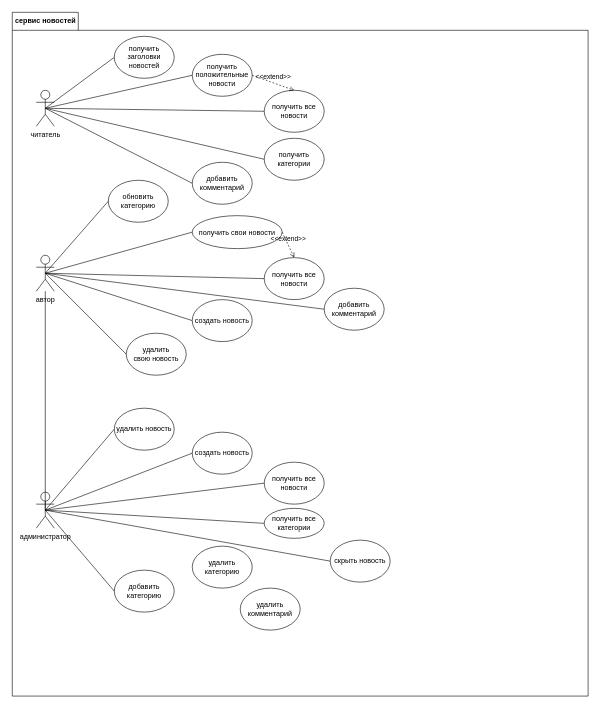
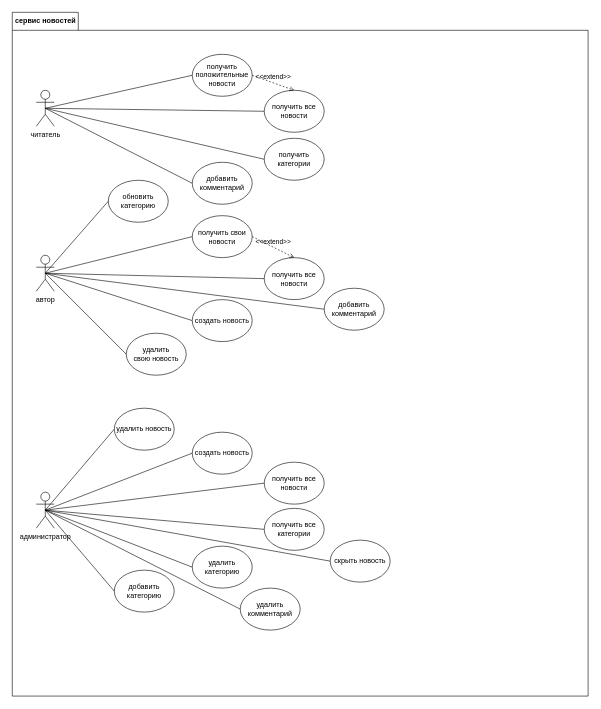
node "получить заголовки новостей": removed
edge "получить заголовки новостей" -- "читатель": removed
node "получить свои новости": size 90x33 -> 60x42
edge "автор" -- "администратор": now "удалить категорию" -- "администратор"
node "получить все категории": size 60x30 -> 60x42
edge "администратор" -- "удалить комментарий": added
